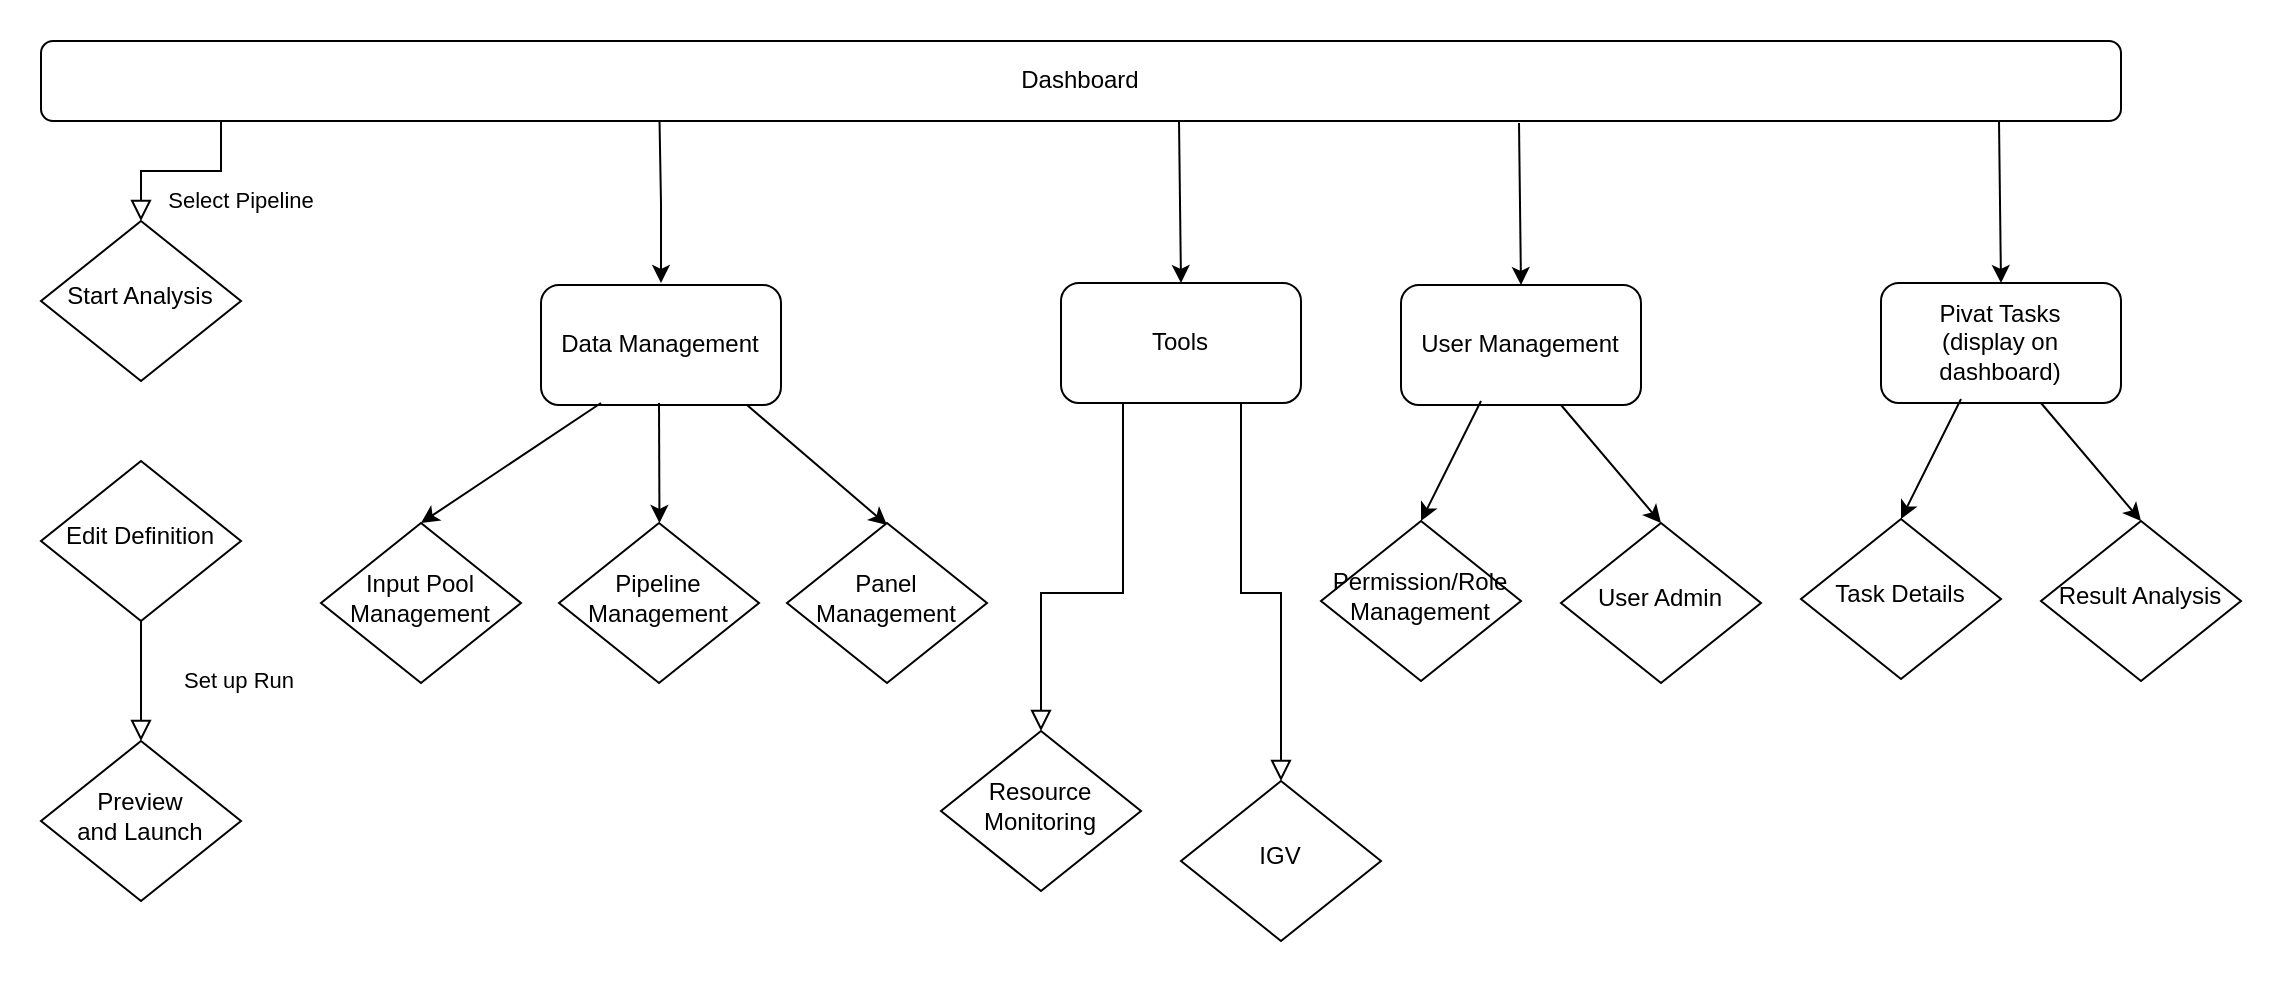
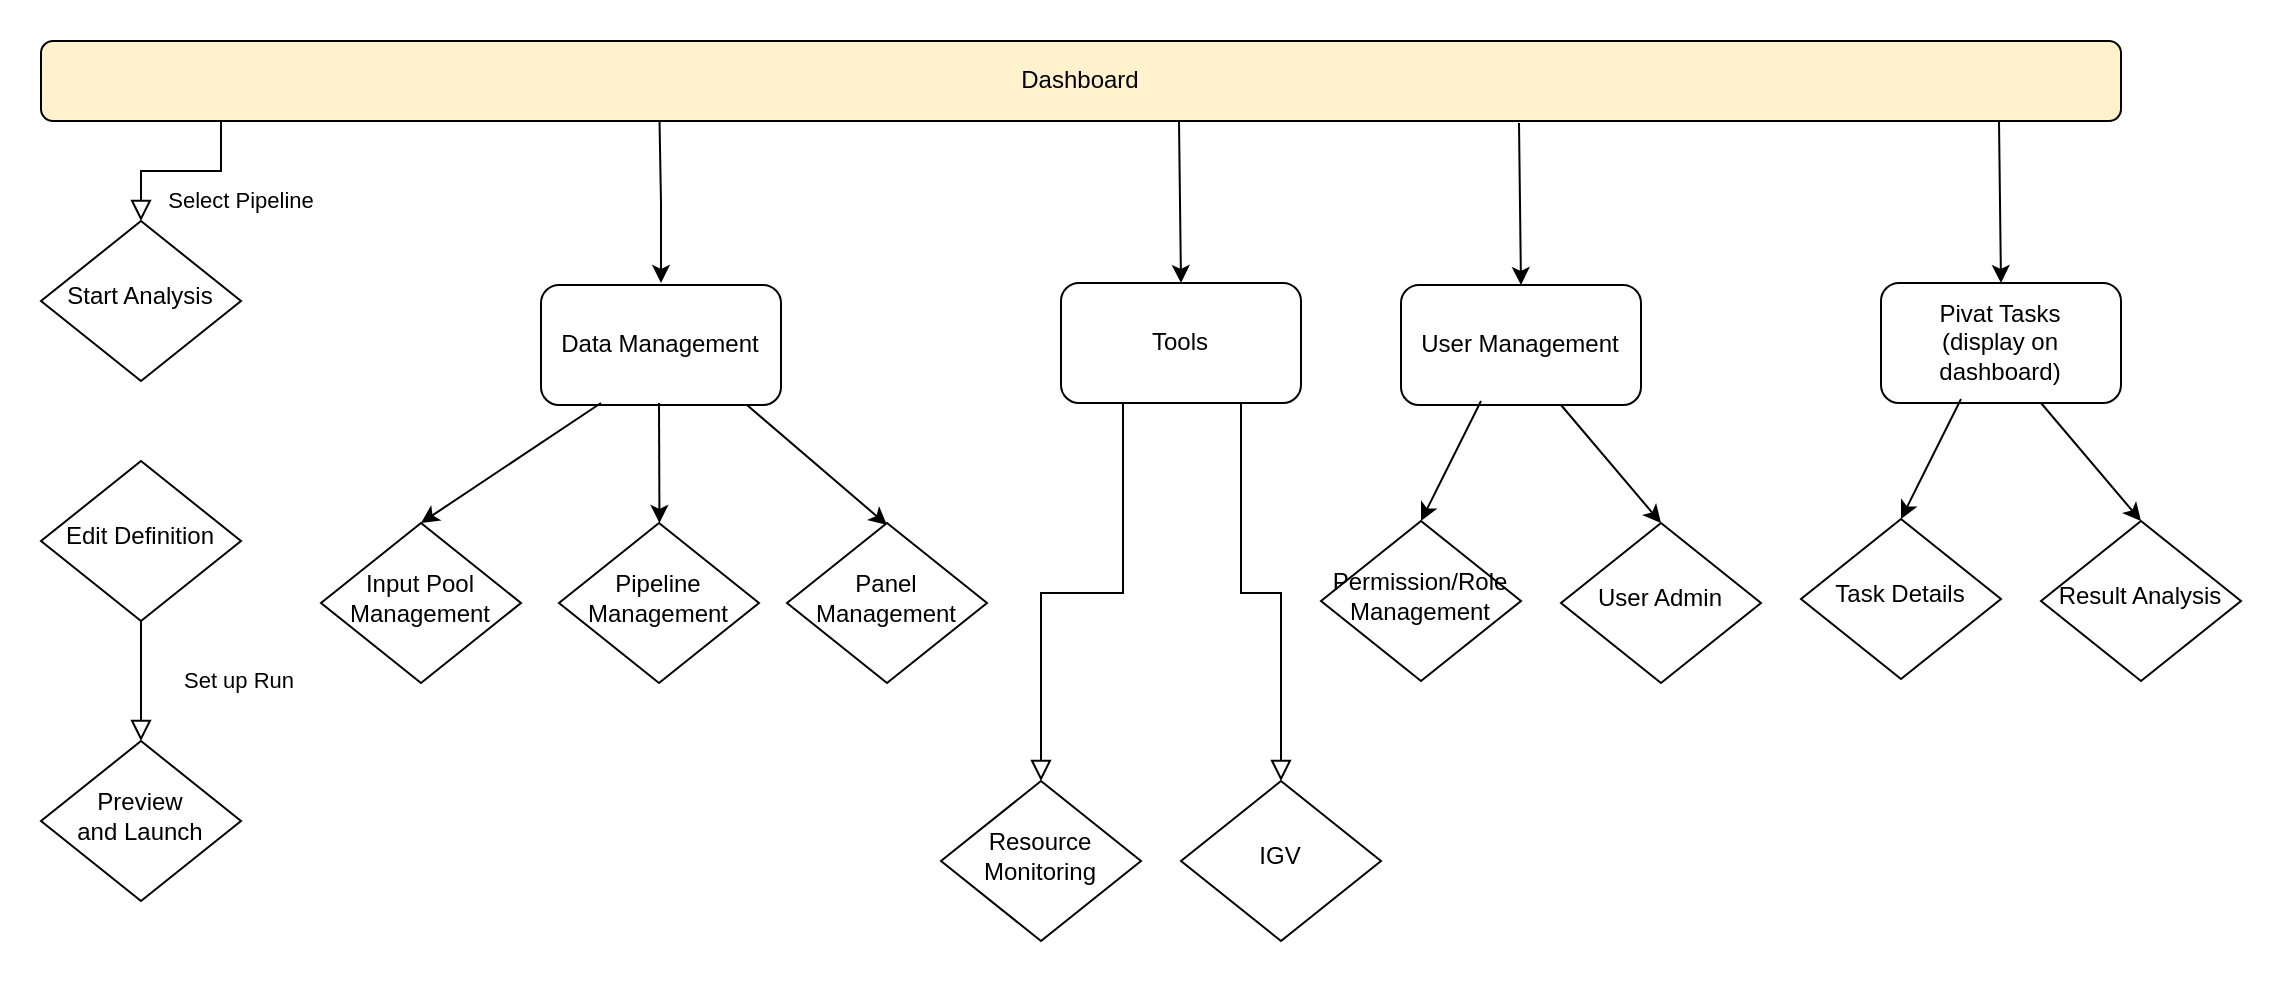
node "Dashboard": fillcolor #ffffff -> #fff2cc
node "Resource Monitoring": moved (1041, 811) -> (1041, 861)
